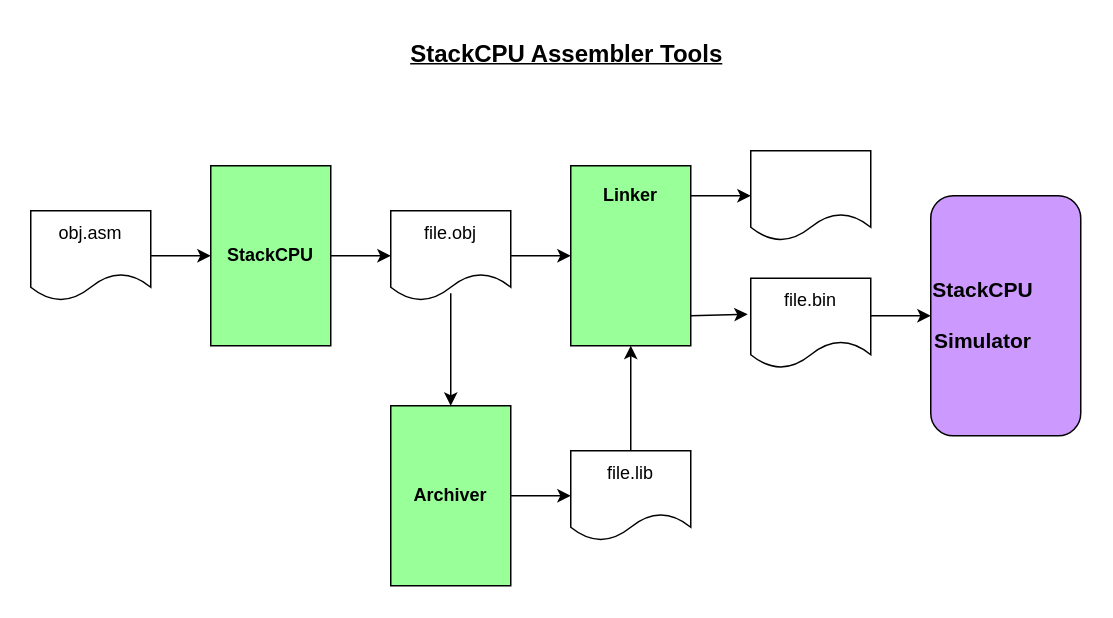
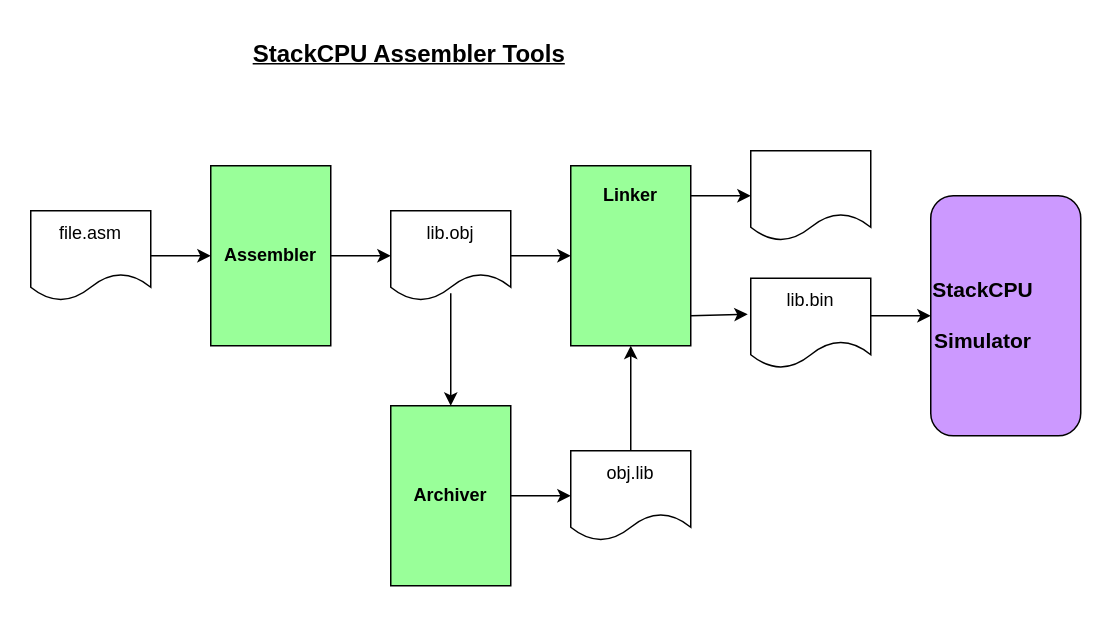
node "StackCPU Assembler Tools": moved (567, 53) -> (410, 53)
node "obj.asm": label "obj.asm" -> "file.asm"
node "file.obj": label "file.obj" -> "lib.obj"
node "StackCPU": label "StackCPU" -> "Assembler"
node "file.bin": label "file.bin" -> "lib.bin"
node "file.lib": label "file.lib" -> "obj.lib"
